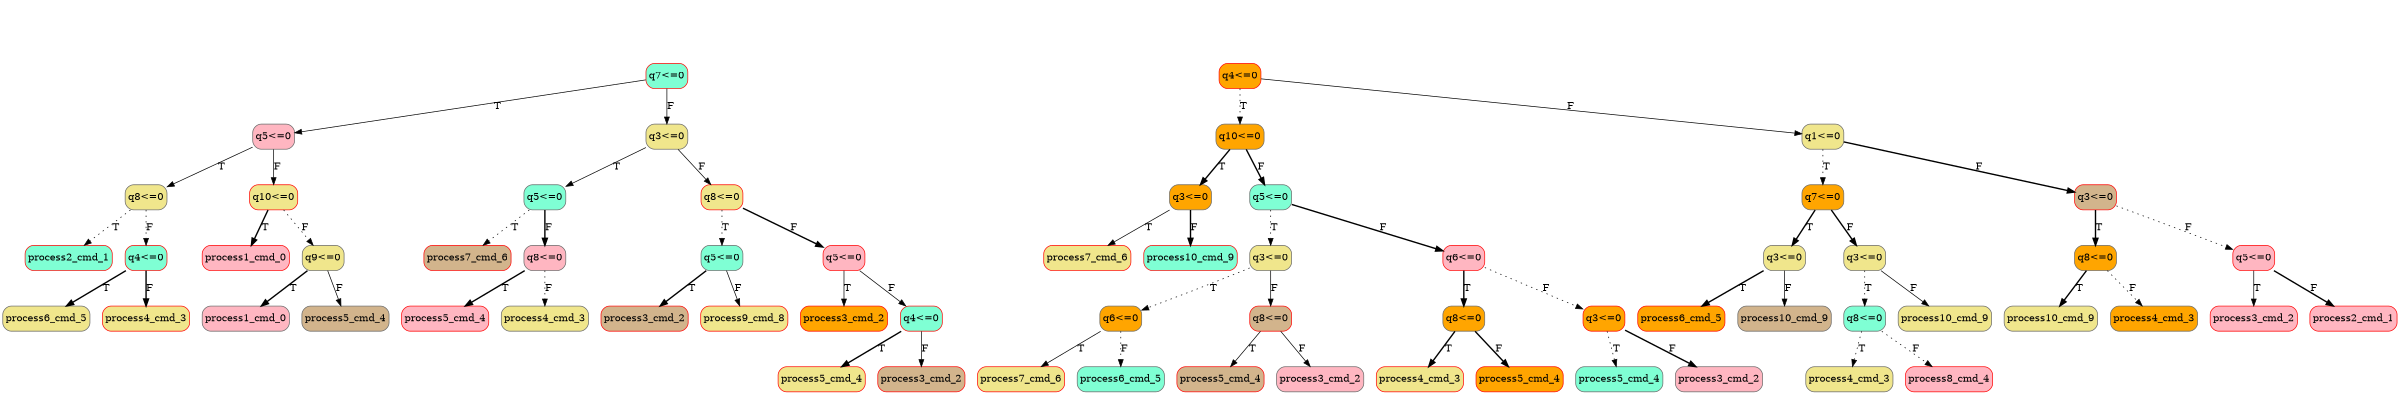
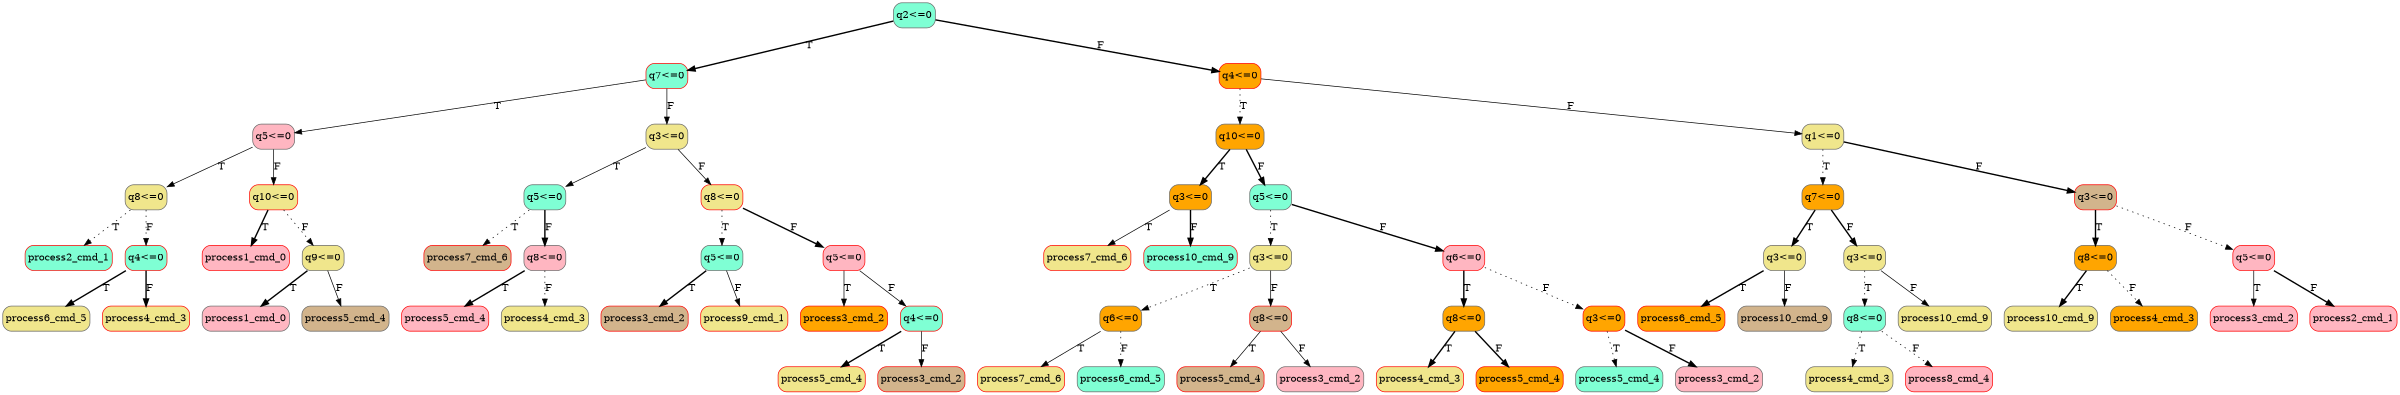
node "q2<=0": added
node "process9_cmd_8": label "process9_cmd_8" -> "process9_cmd_1"
